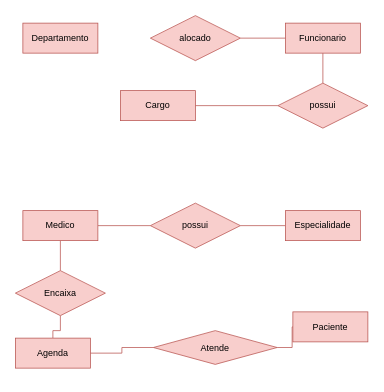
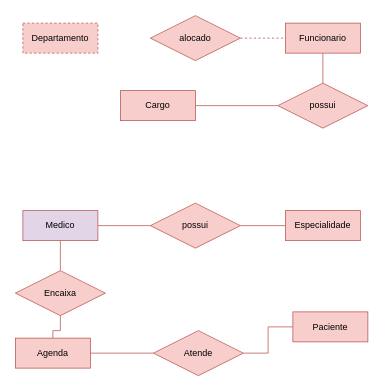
node "Departamento": style solid -> dashed
edge "alocado" -- "Funcionario": style solid -> dashed
node "Medico": fillcolor #f8cecc -> #e1d5e7
node "Atende": size 124x34 -> 90x45
